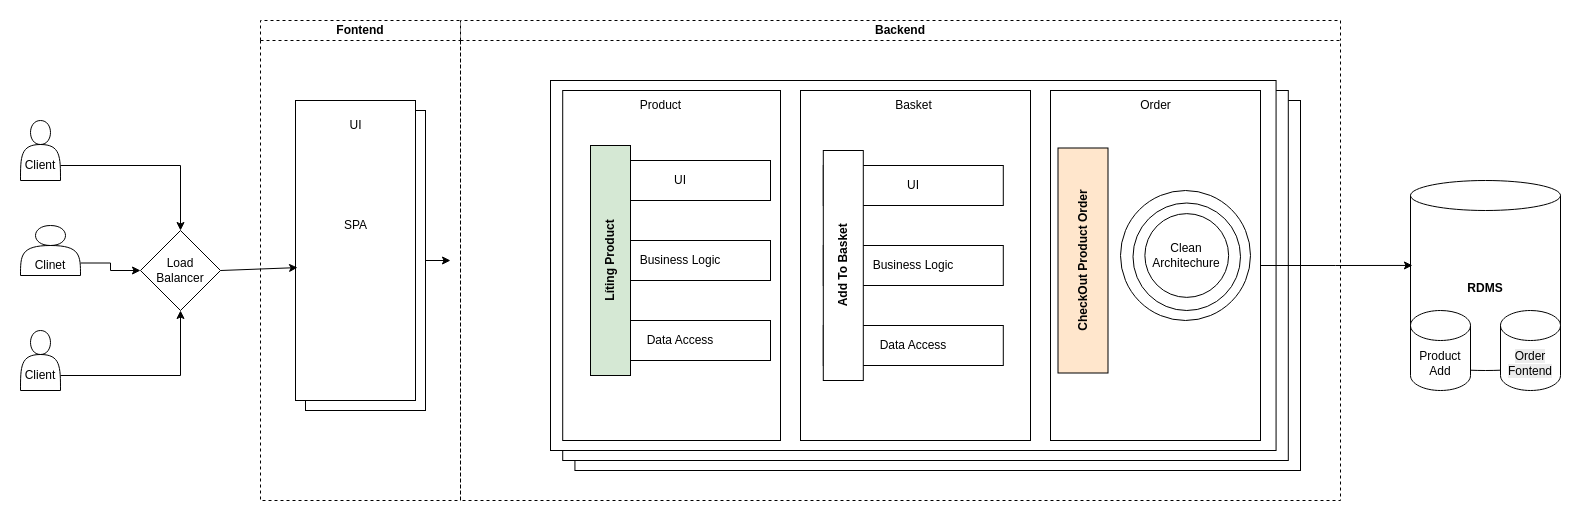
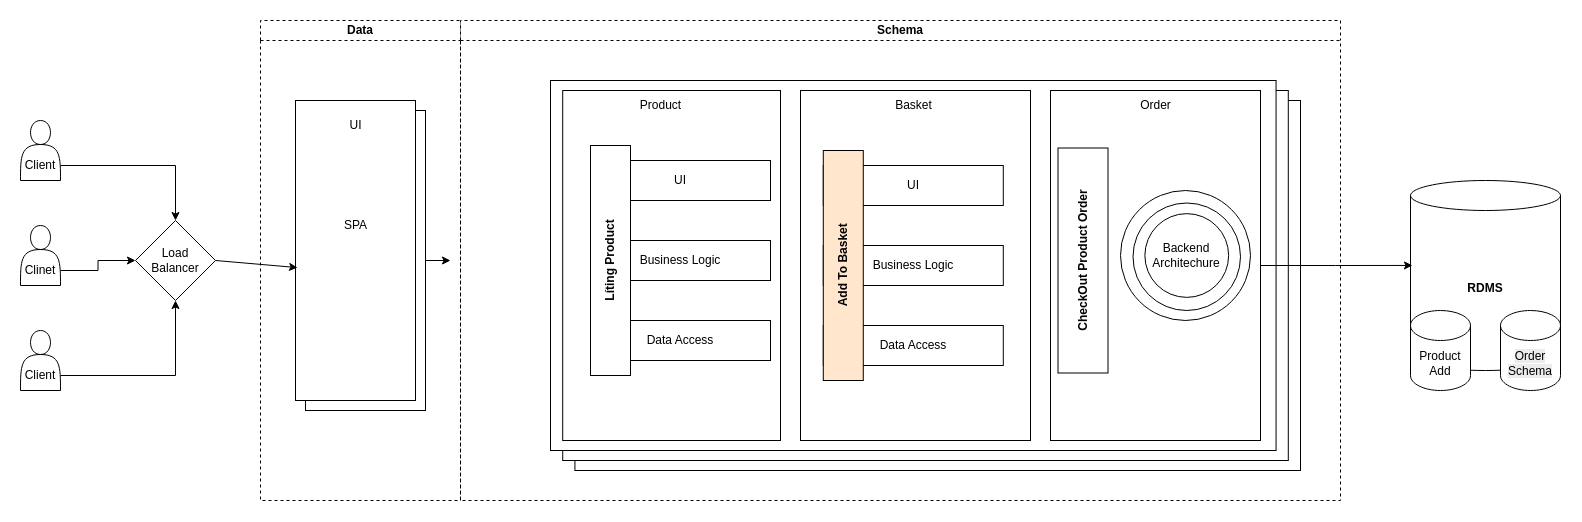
node "Fontend": label "Fontend" -> "Data"
node "Backend": label "Backend" -> "Schema"
node "Clinet": size 60x50 -> 40x60
node "Clean Architechure": label "Clean Architechure" -> "Backend Architechure"
node "Líting Product": fillcolor #d5e8d4 -> #ffffff
node "CheckOut Product Order": fillcolor #ffe6cc -> #ffffff
node "Add To Basket": fillcolor #ffffff -> #ffe6cc
node "Load Balancer": moved (181, 271) -> (176, 261)
node "Order Fontend": label "Order Fontend" -> "Order Schema"
